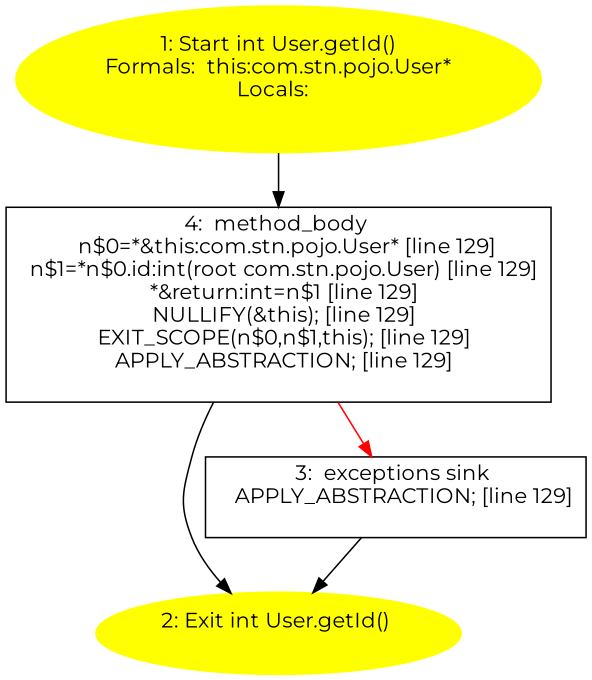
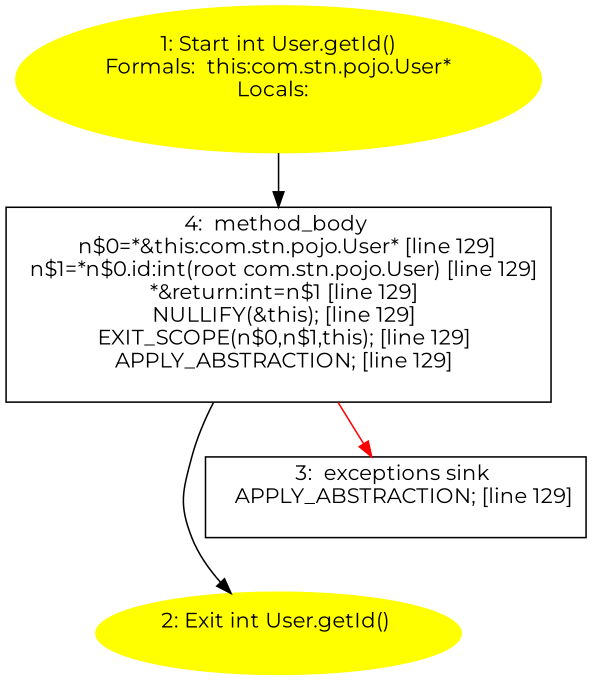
edge "3:  exceptions sink APPLY_ABSTRACTION; [line 129]" -> "2: Exit int User.getId()": removed
